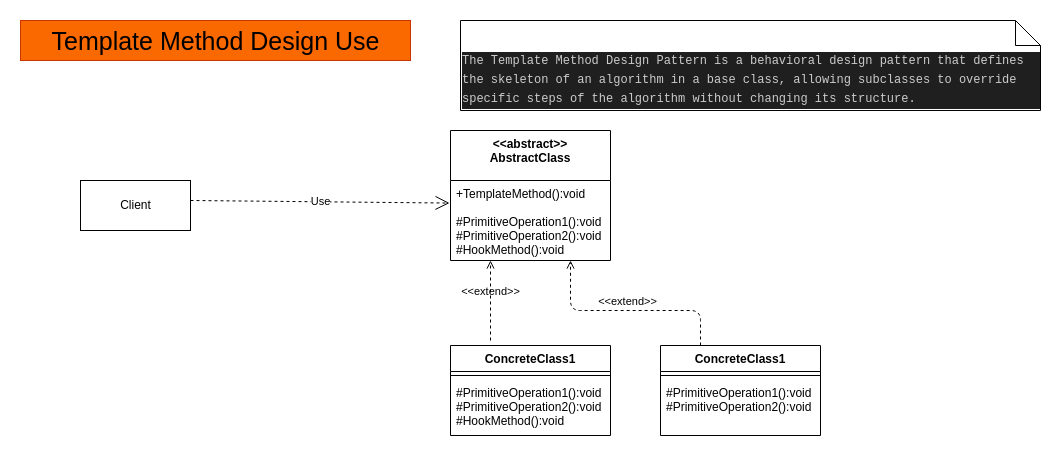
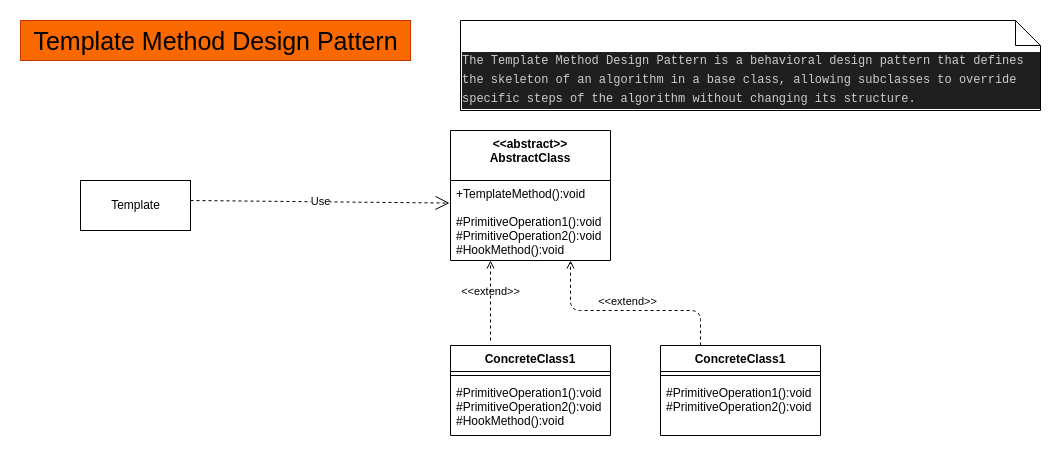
node "Template Method Design Use": label "Template Method Design Use" -> "Template Method Design Pattern"
node "Client": label "Client" -> "Template"
